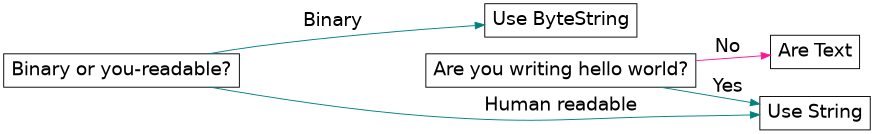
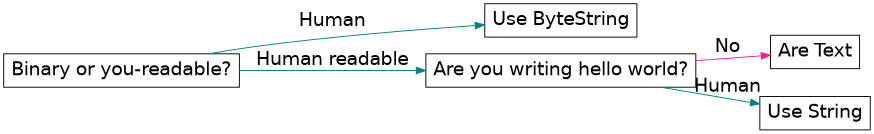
edge "Binary or you-readable?" -> "Use ByteString": label "Binary" -> "Human"
edge "Are you writing hello world?" -> "Use String": label "Yes" -> "Human"
edge "Binary or you-readable?" -> "Use String": now "Binary or you-readable?" -> "Are you writing hello world?"
